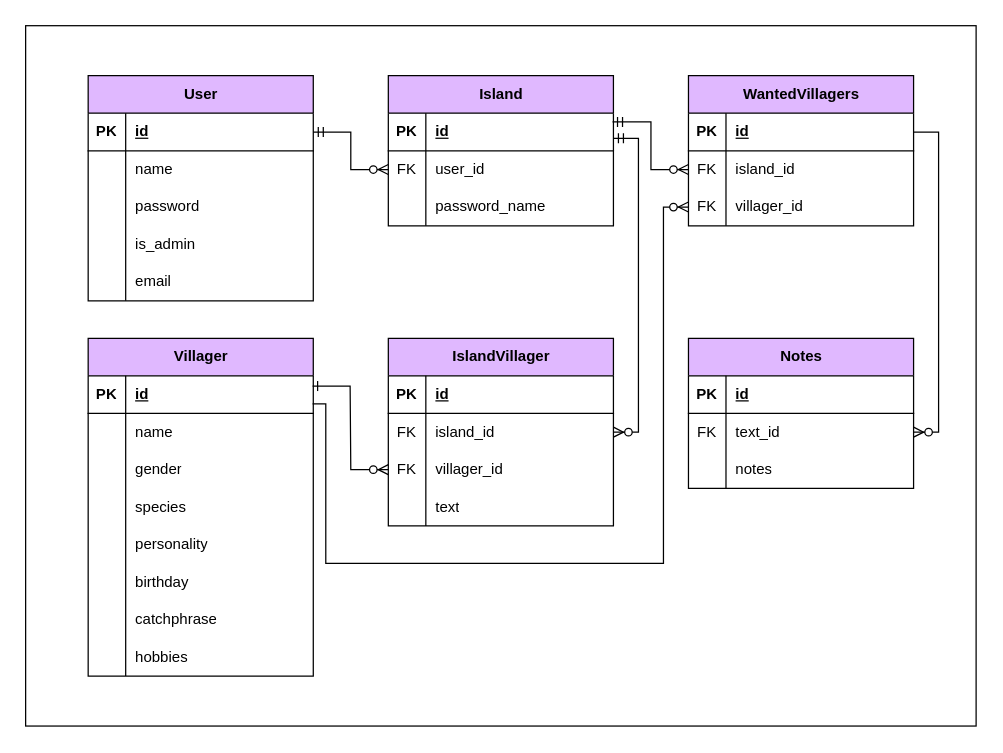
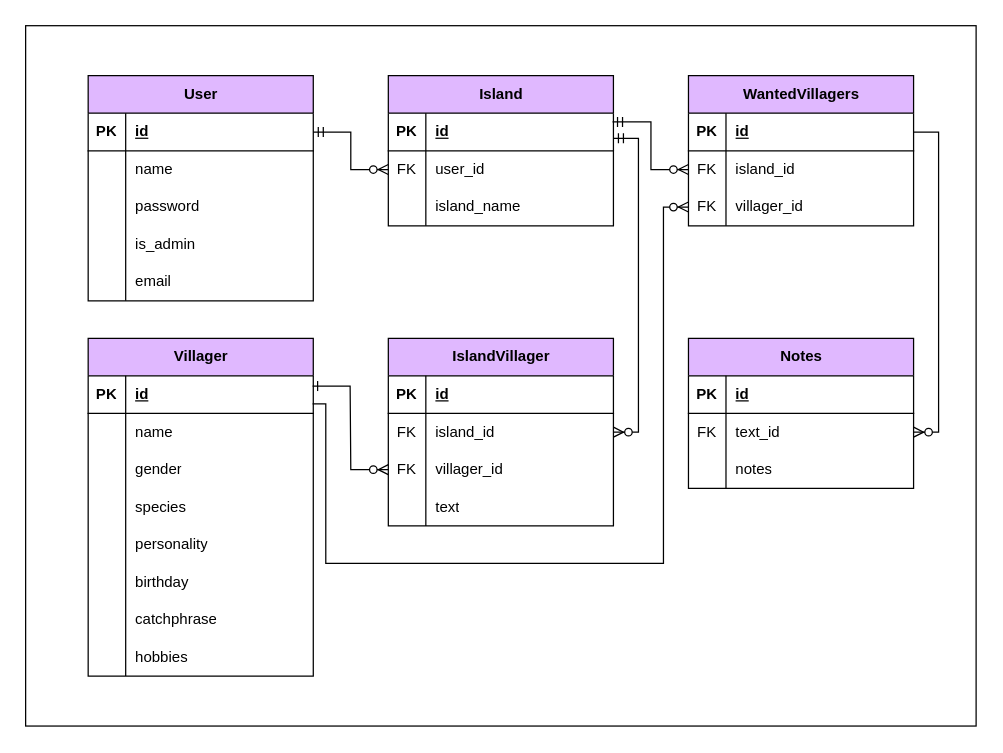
node "password_name": label "password_name" -> "island_name"
